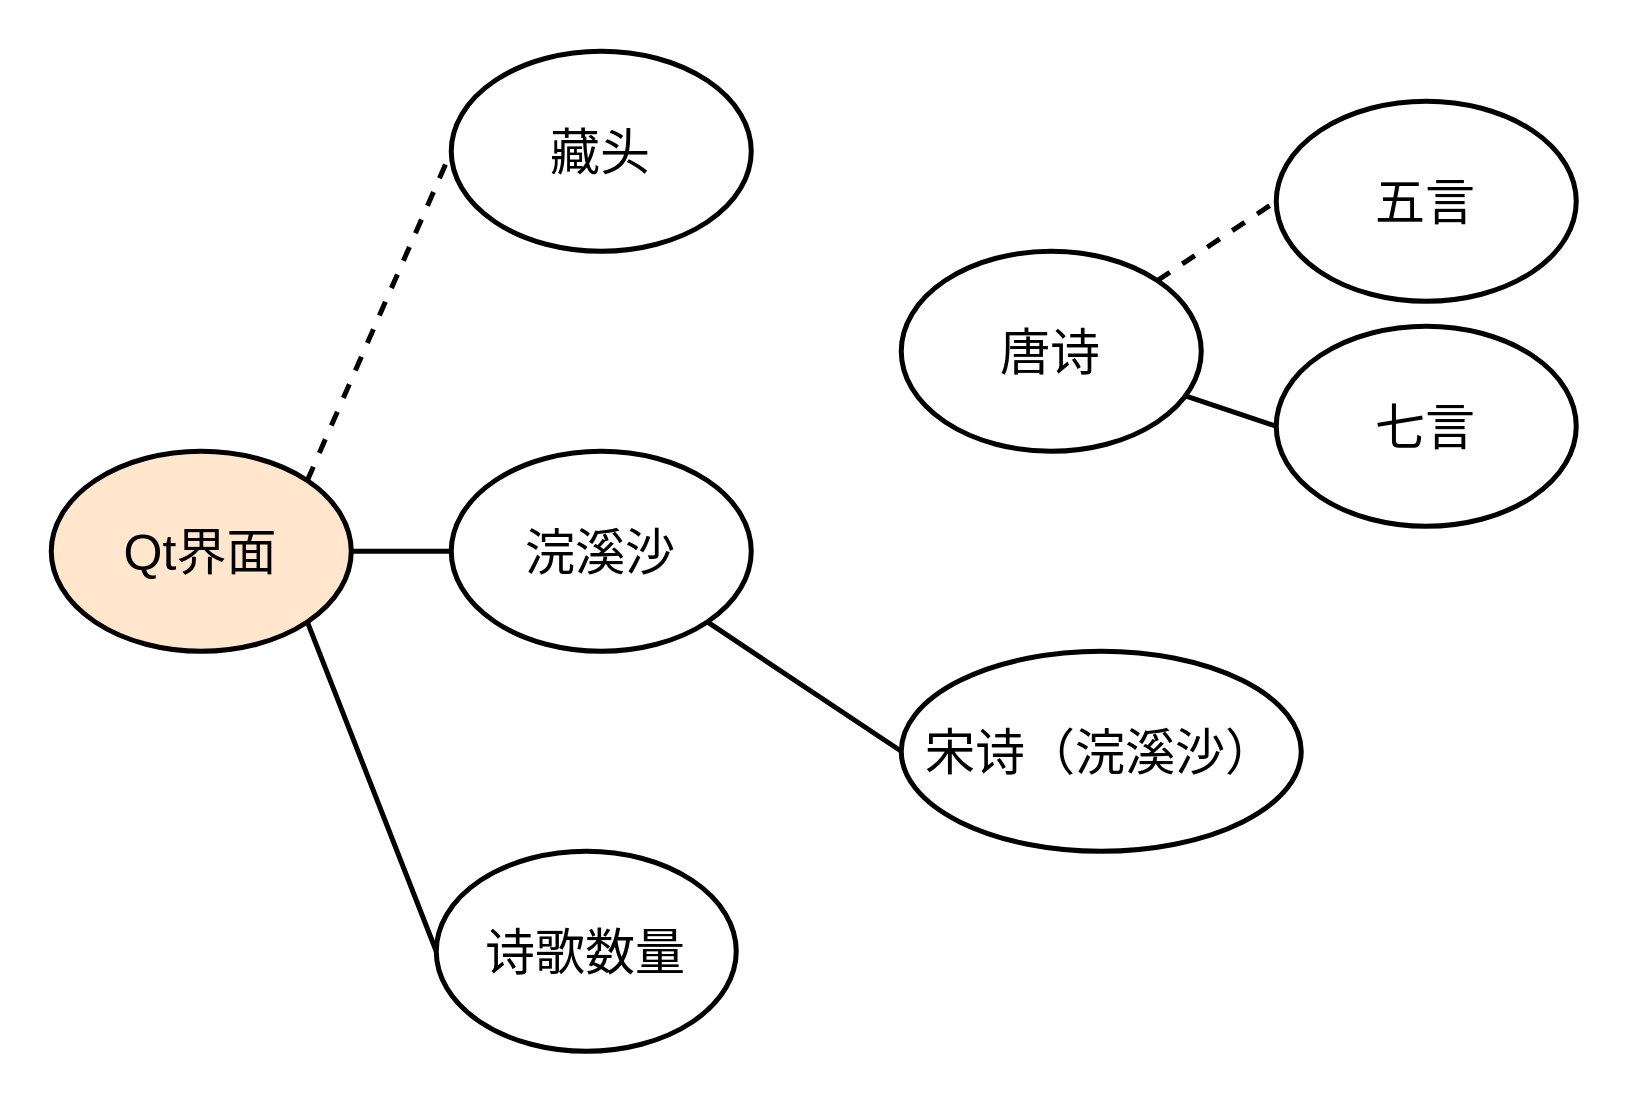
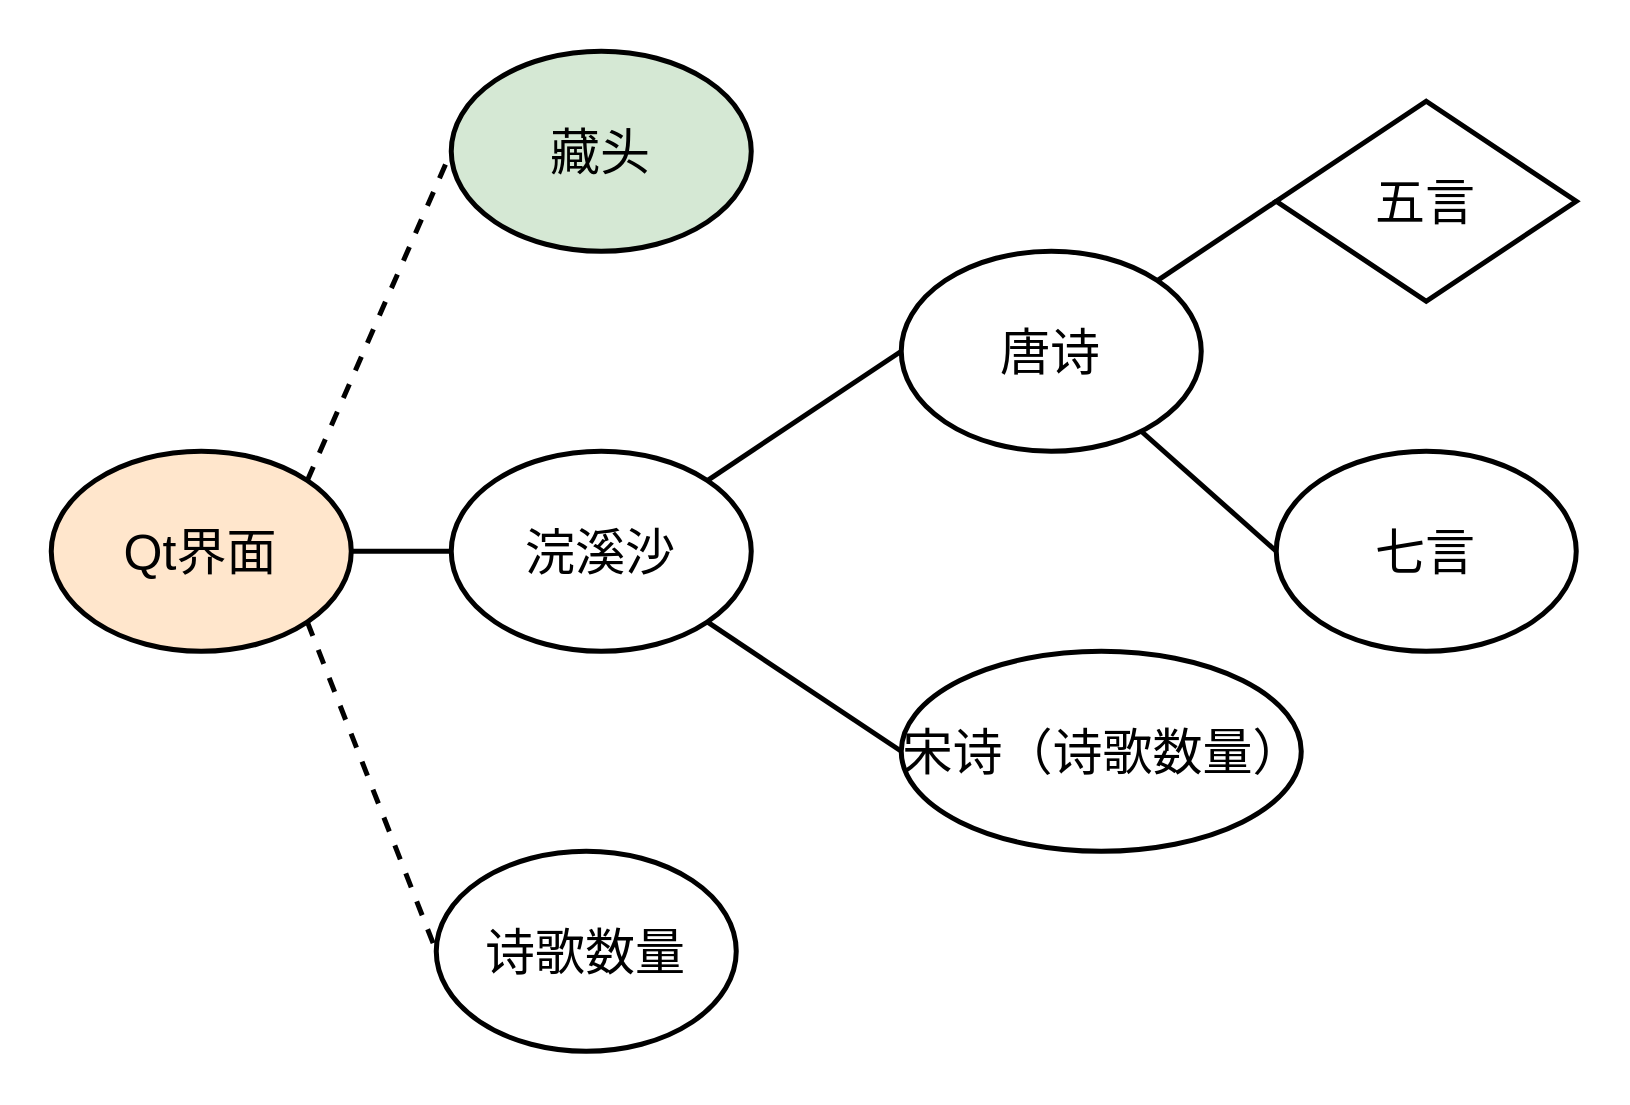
node "藏头": fillcolor #ffffff -> #d5e8d4
node "五言": shape ellipse -> diamond
edge "五言" -- "唐诗": style dashed -> solid
edge "唐诗" -- "浣溪沙": added
node "七言": moved (1426, 426) -> (1426, 551)
edge "Qt界面" -- "诗歌数量": style solid -> dashed
node "宋诗（浣溪沙）": label "宋诗（浣溪沙）" -> "宋诗（诗歌数量）"
